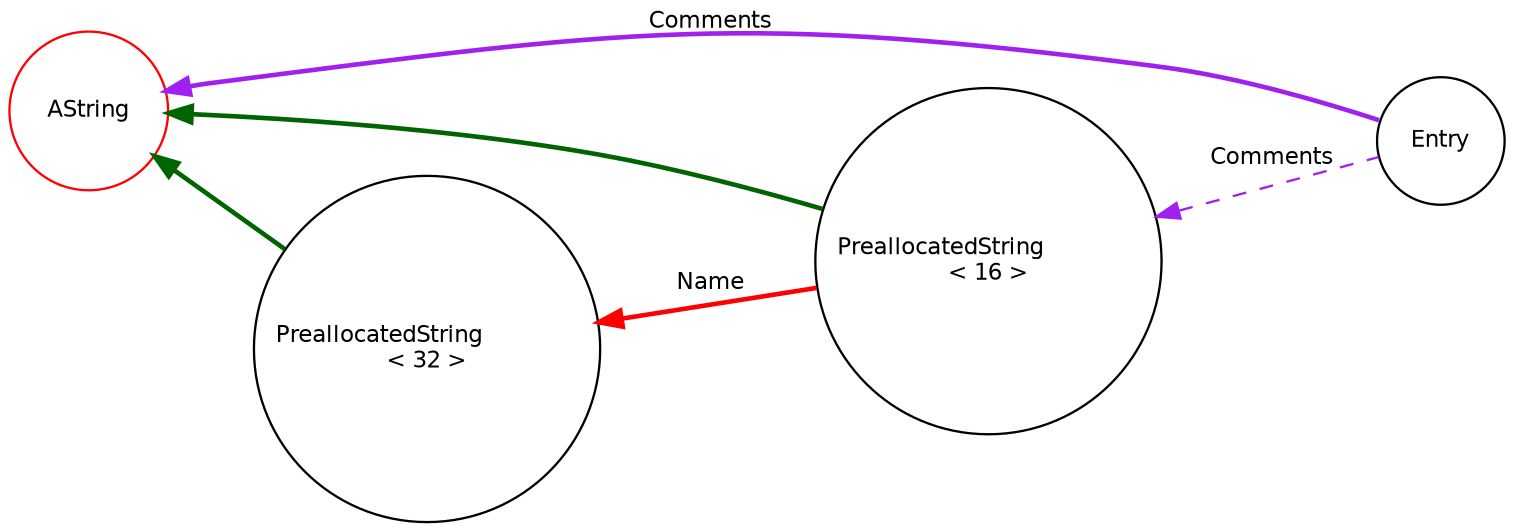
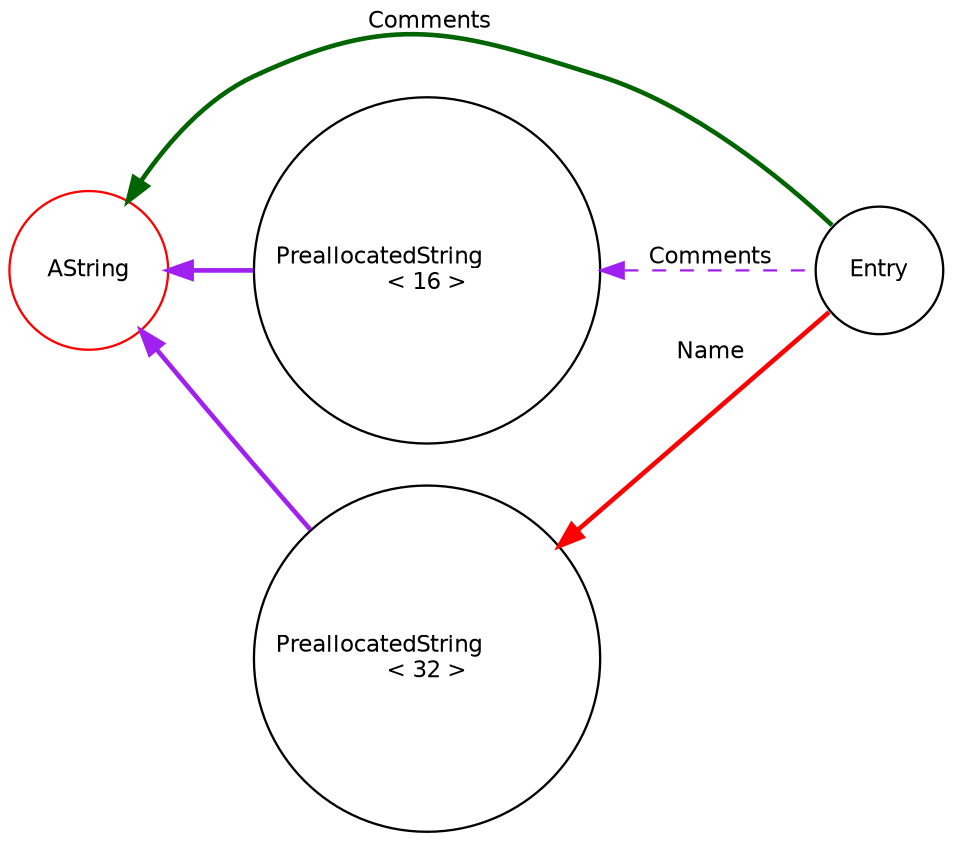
edge "Entry" -> "AString": color purple -> darkgreen
edge "PreallocatedString < 16 >" -> "AString": color darkgreen -> purple
edge "PreallocatedString < 32 >" -> "AString": color darkgreen -> purple
edge "PreallocatedString < 16 >" -> "PreallocatedString < 32 >": now "Entry" -> "PreallocatedString < 32 >"
